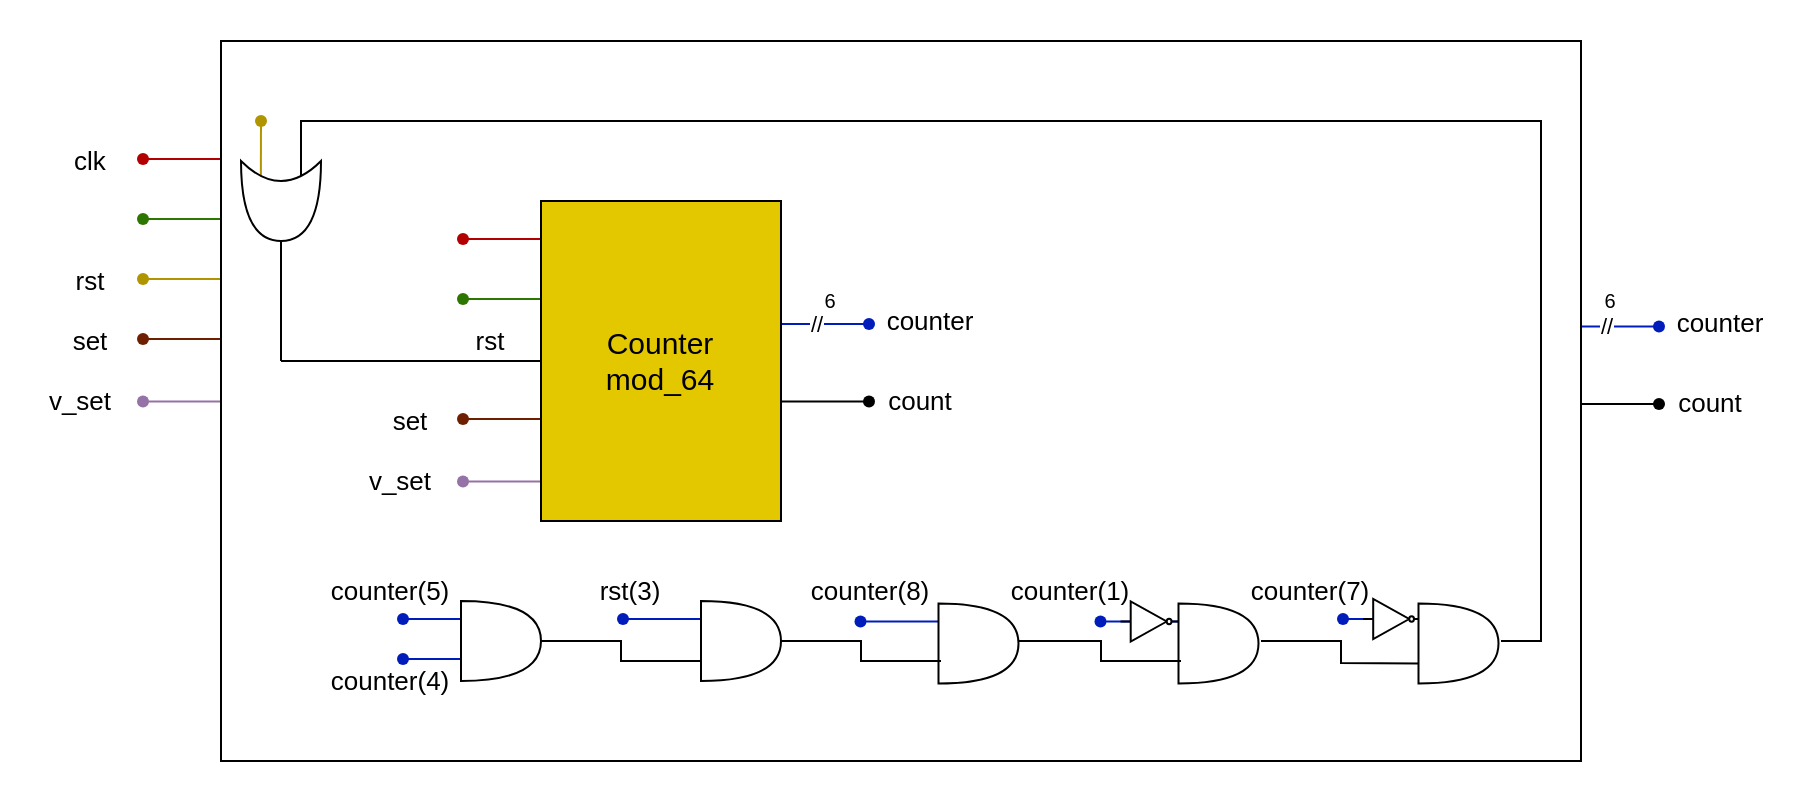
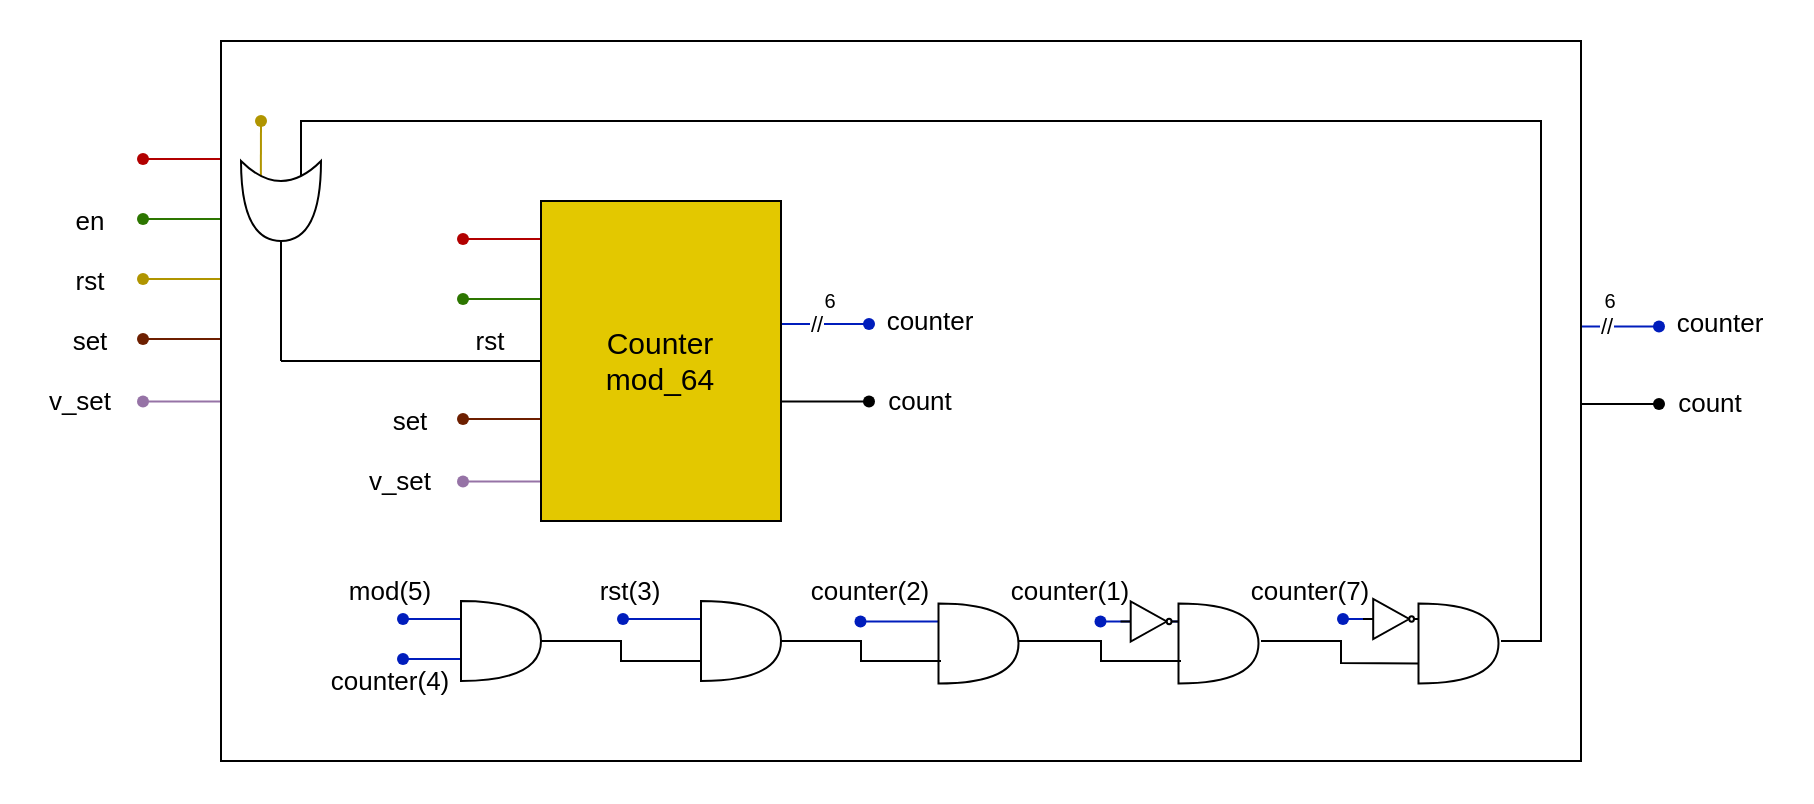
node "clk": removed
node "en": added
node "counter(5)": label "counter(5)" -> "mod(5)"
node "counter(8)": label "counter(8)" -> "counter(2)"
